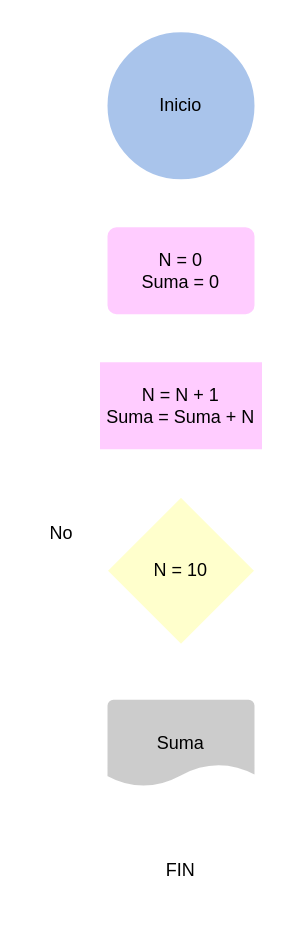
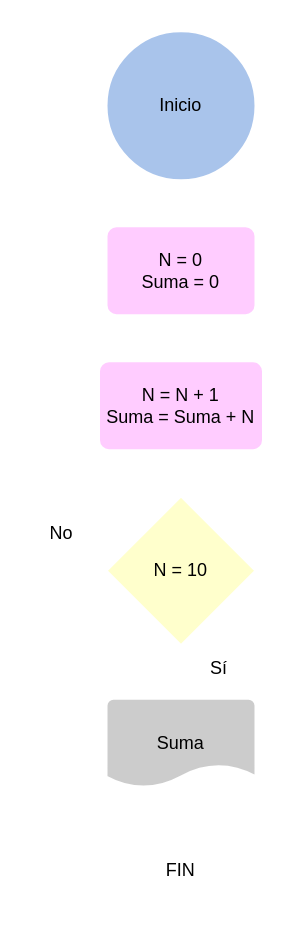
node "N = N + 1 Suma = Suma + N": shape rectangle -> rounded rectangle
node "Sí": added
